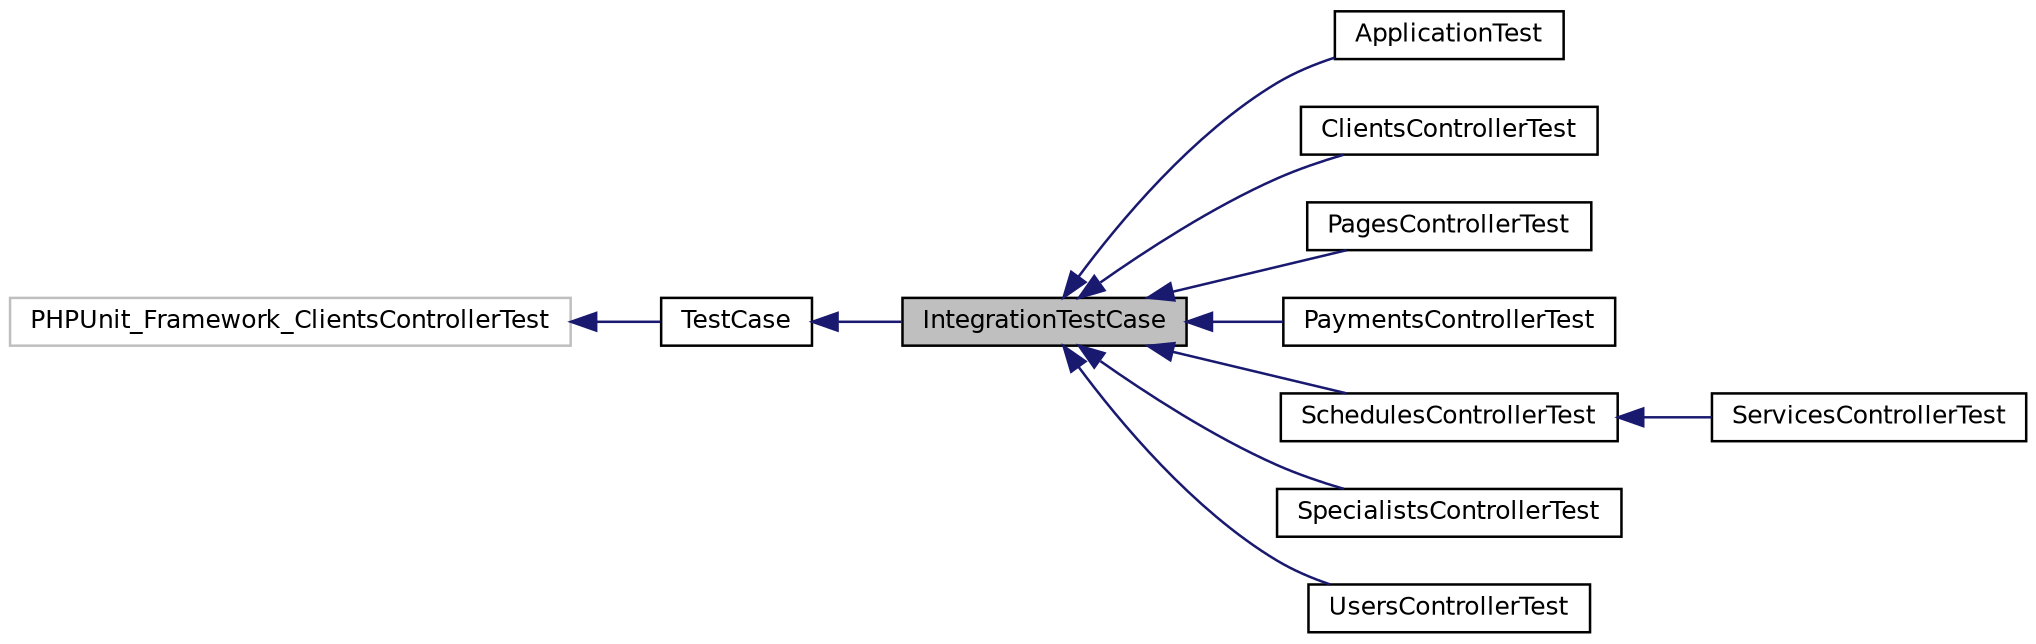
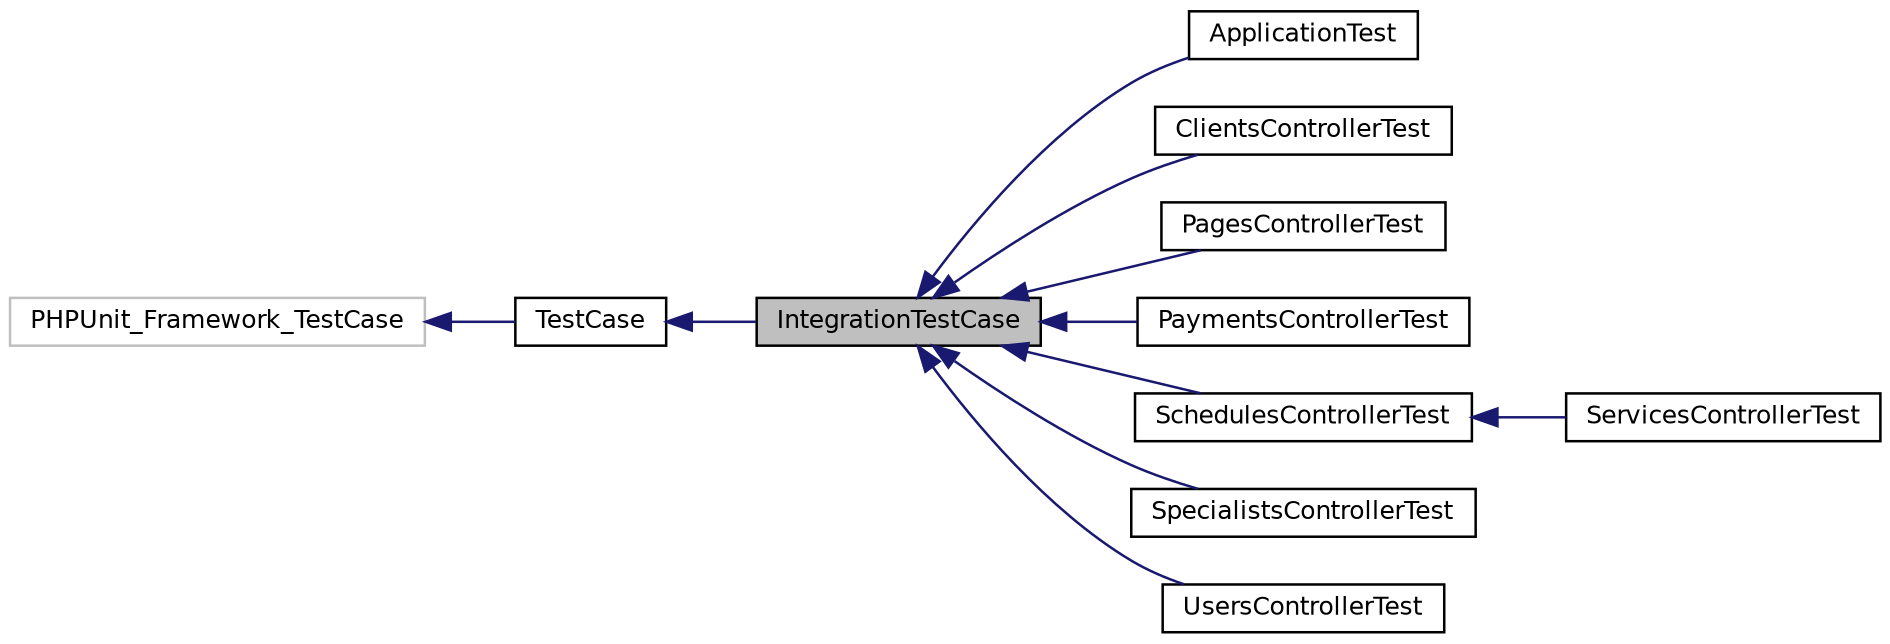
node "PHPUnit_Framework_ClientsControllerTest": label "PHPUnit_Framework_ClientsControllerTest" -> "PHPUnit_Framework_TestCase"
